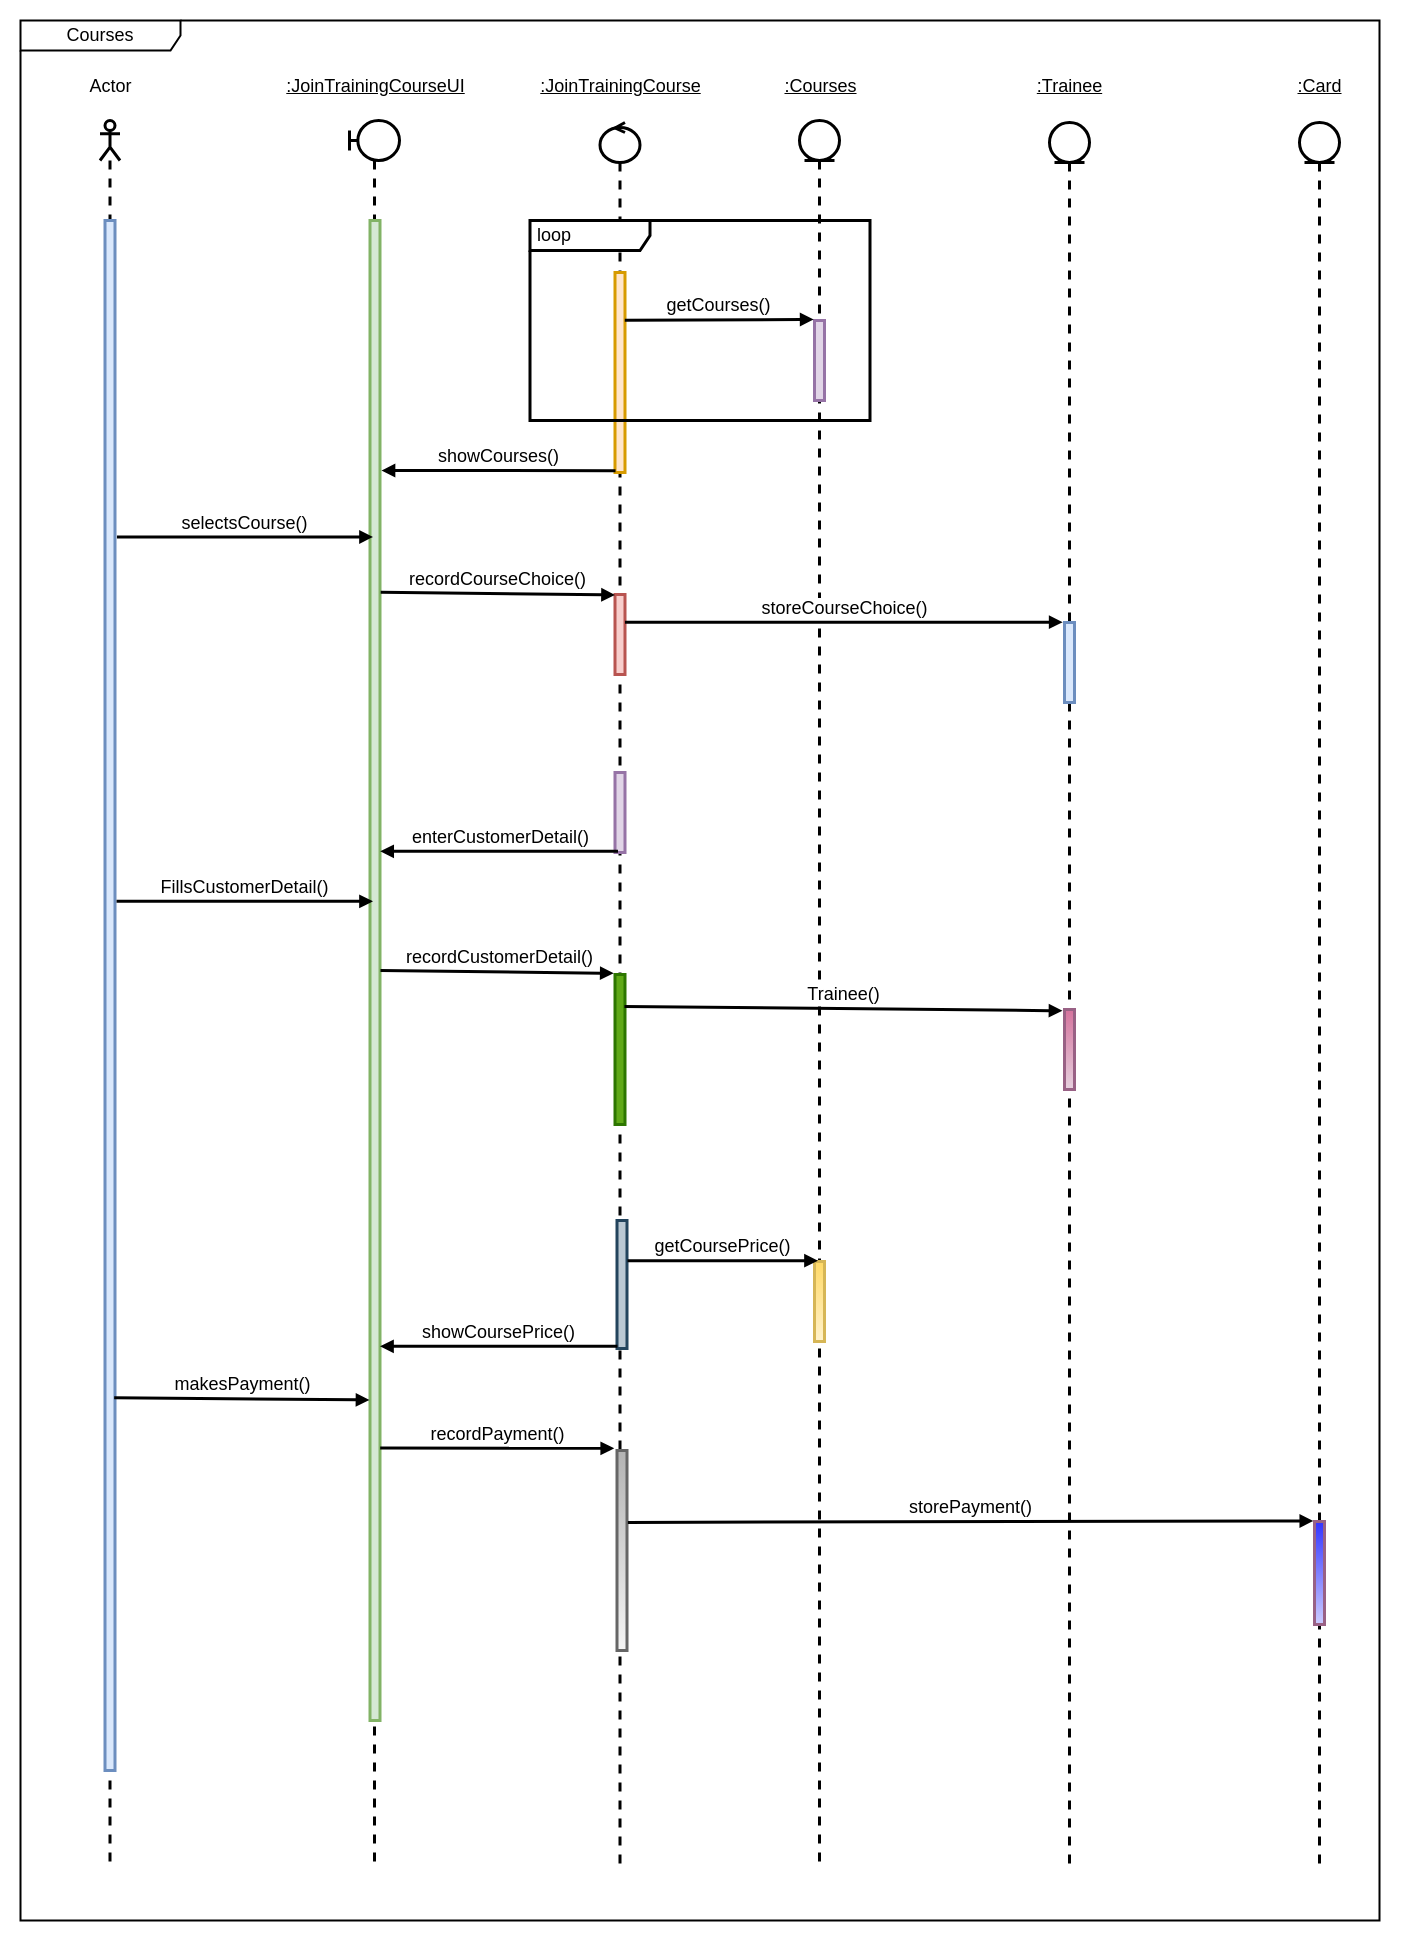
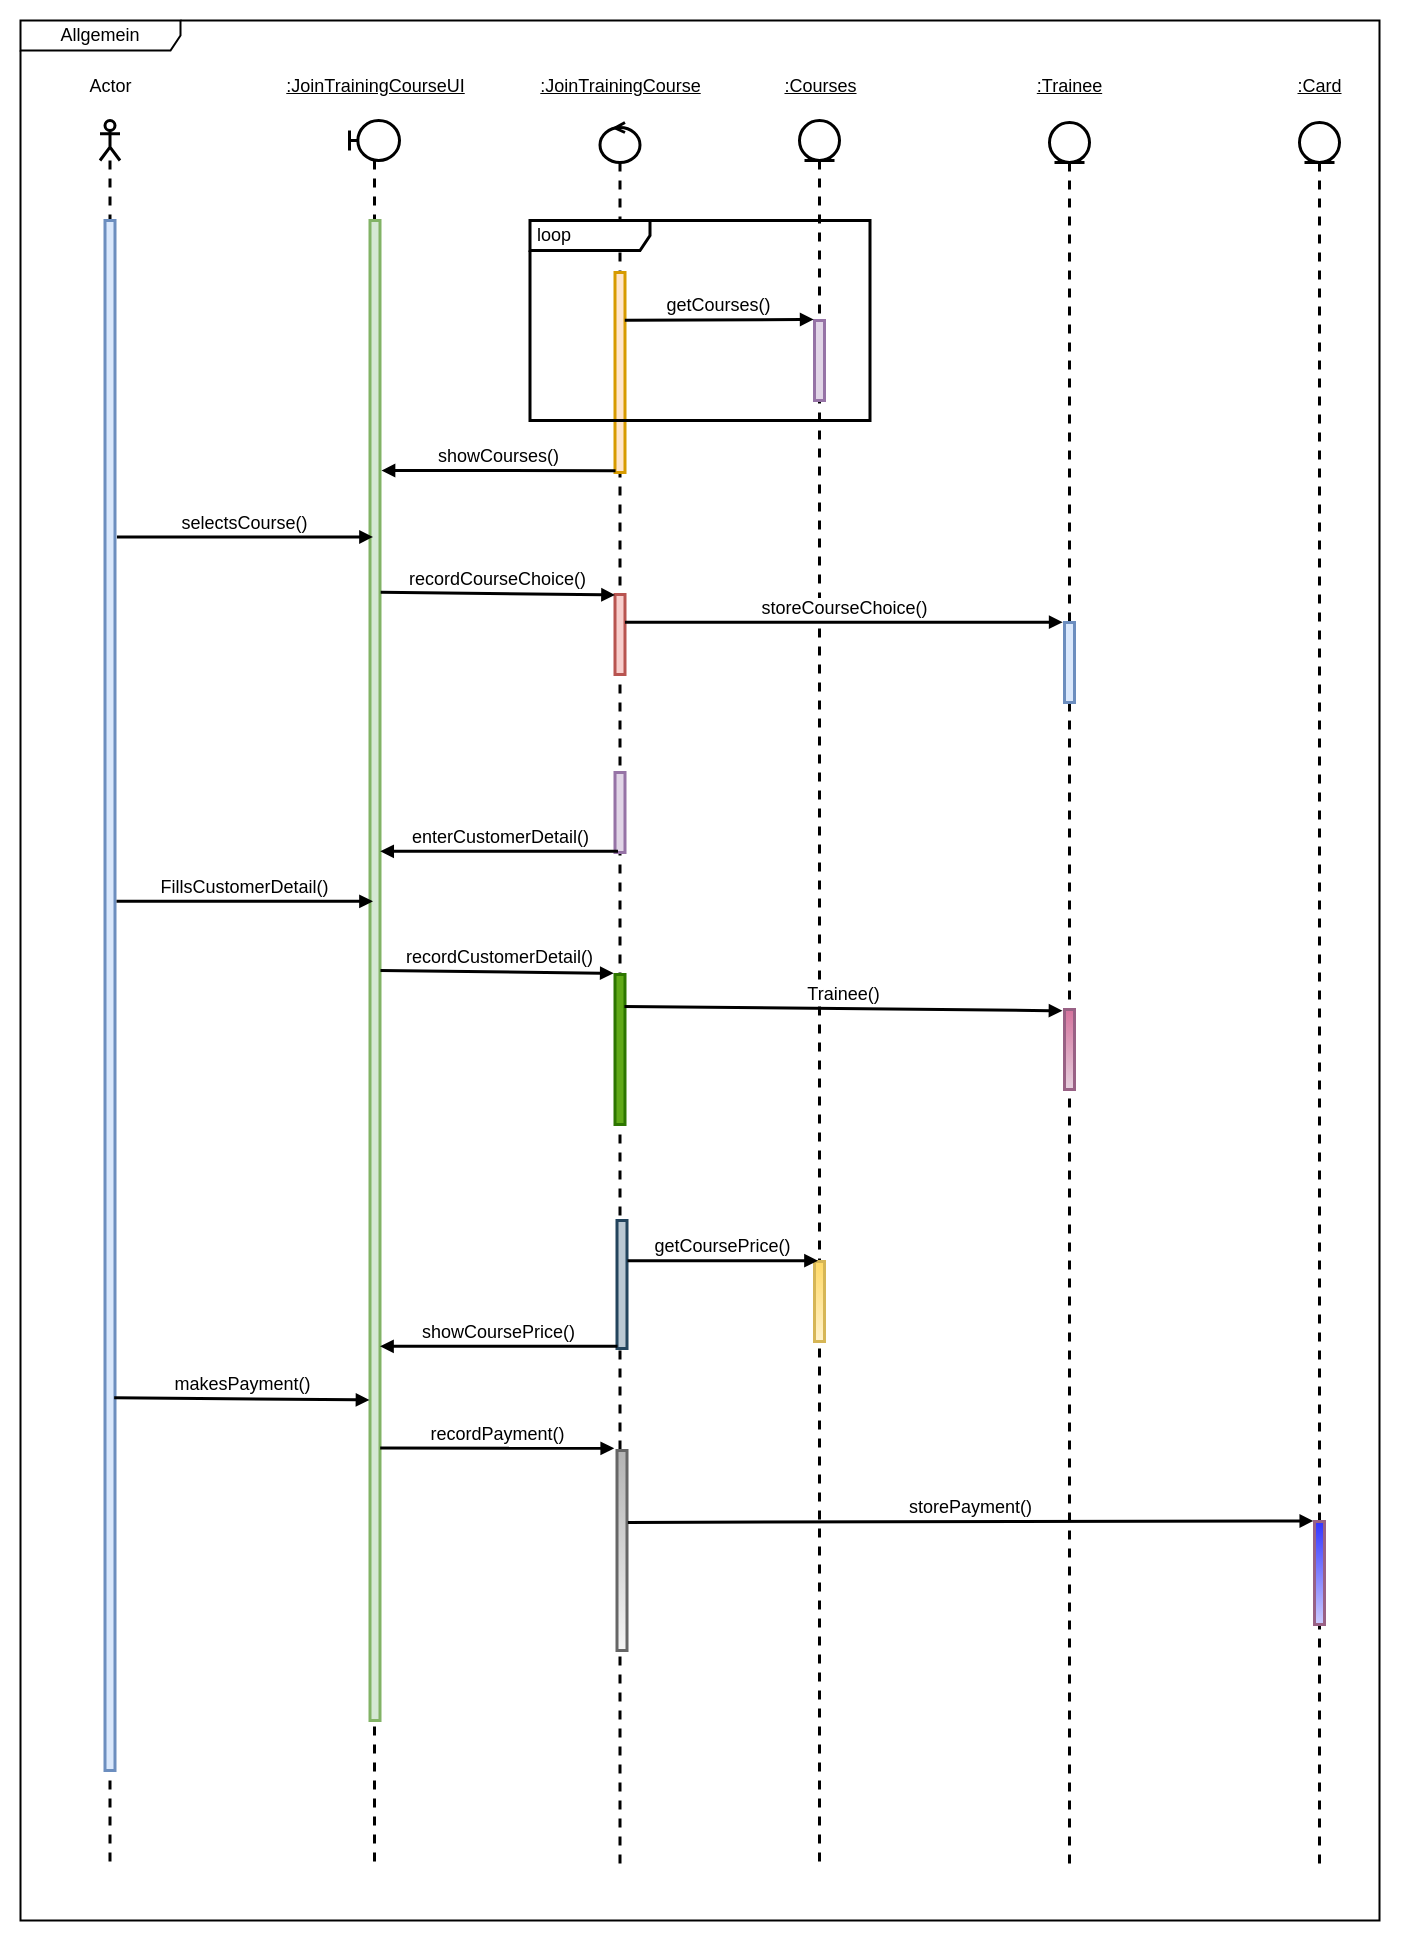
node "Courses": label "Courses" -> "Allgemein"
